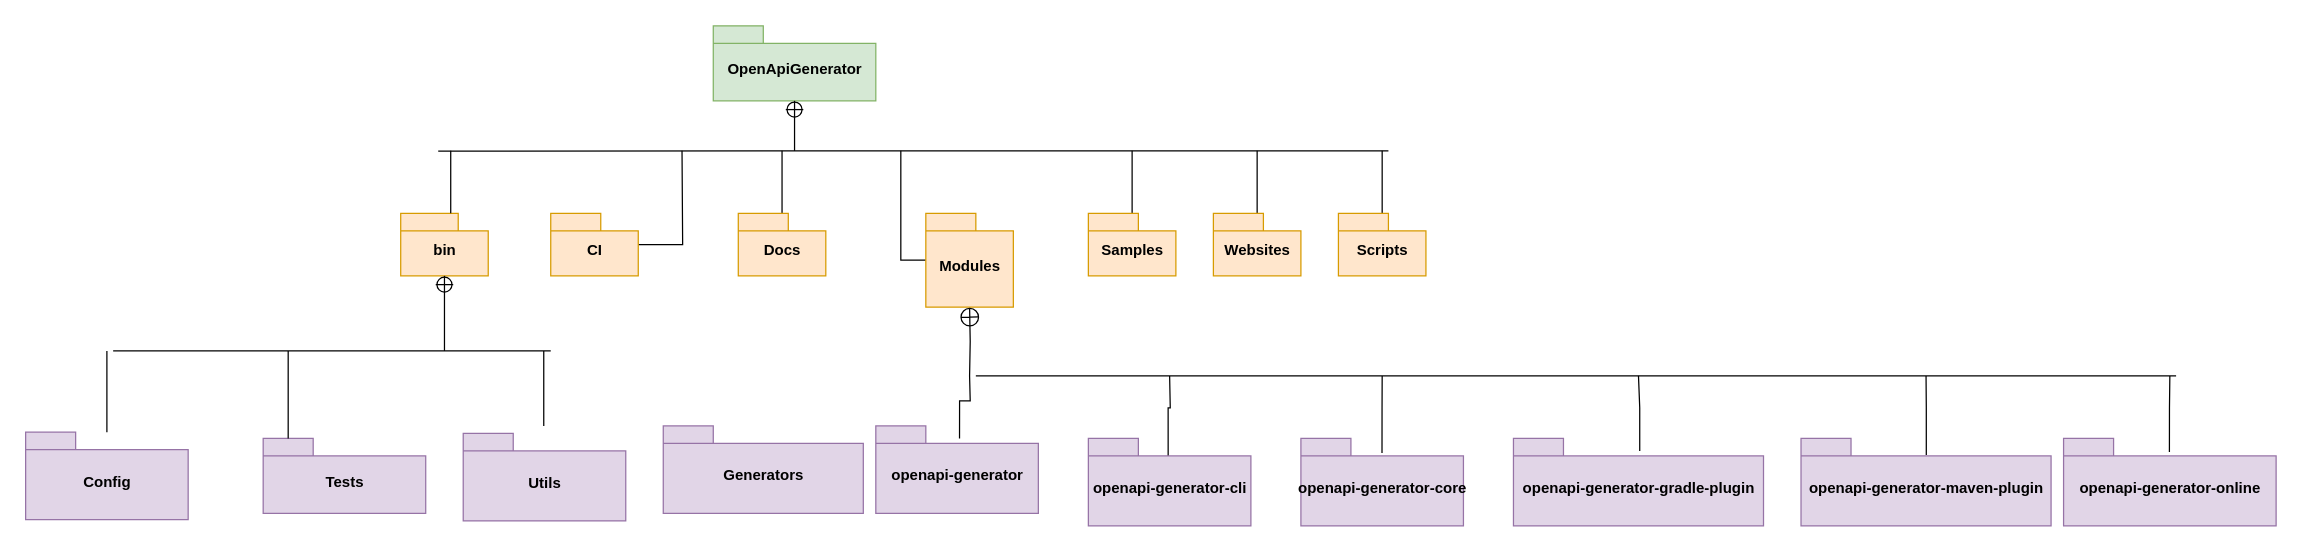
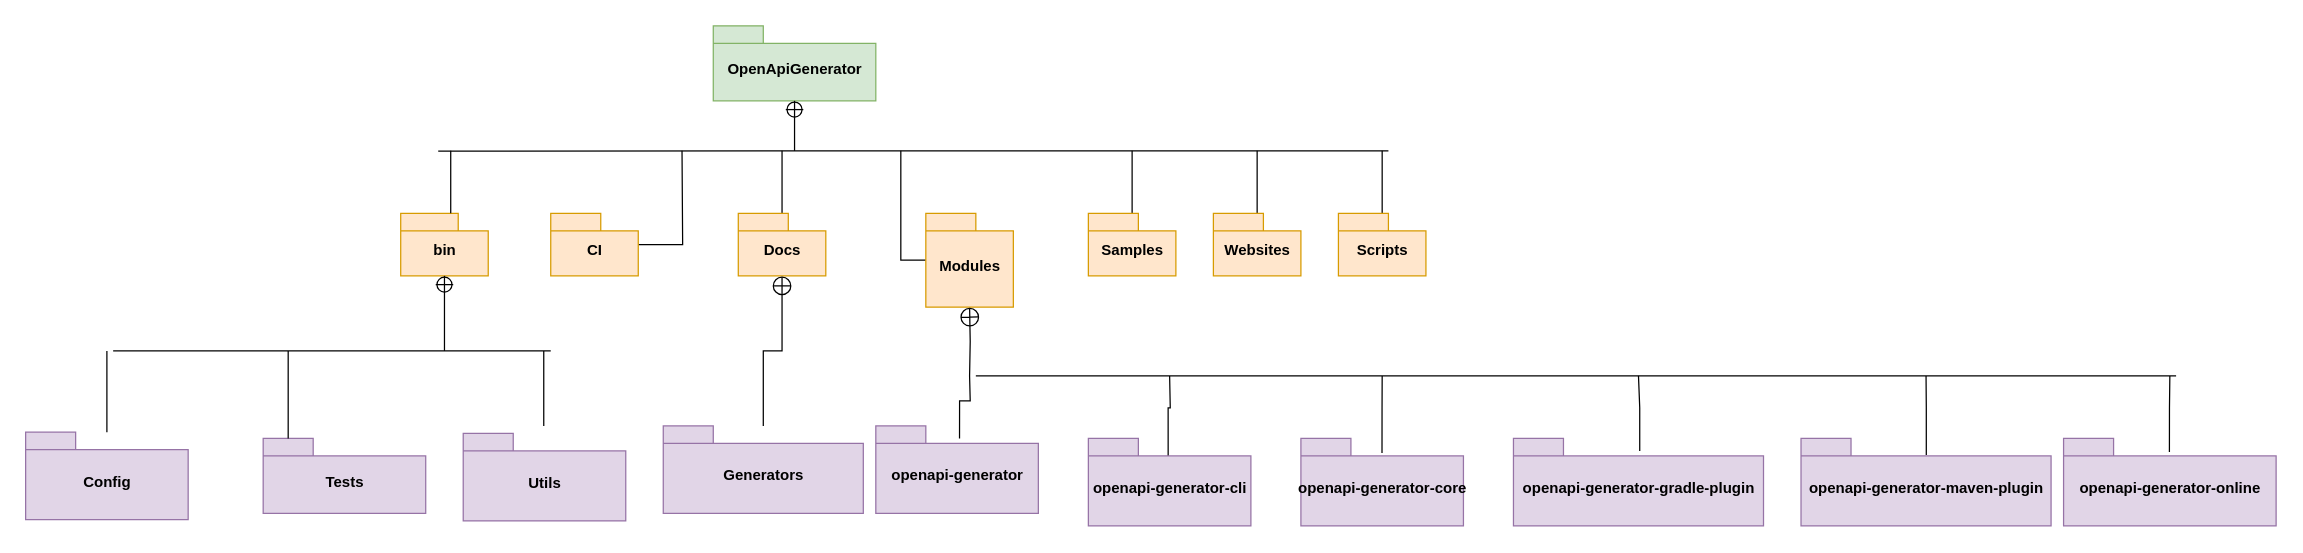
edge "Generators" -> "Docs": added
